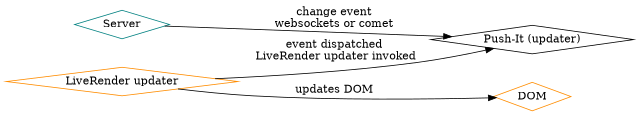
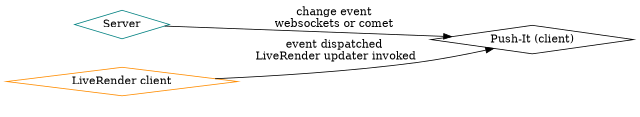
node "Push-It (updater)": label "Push-It (updater)" -> "Push-It (client)"
node "LiveRender updater": label "LiveRender updater" -> "LiveRender client"
node "DOM": removed
